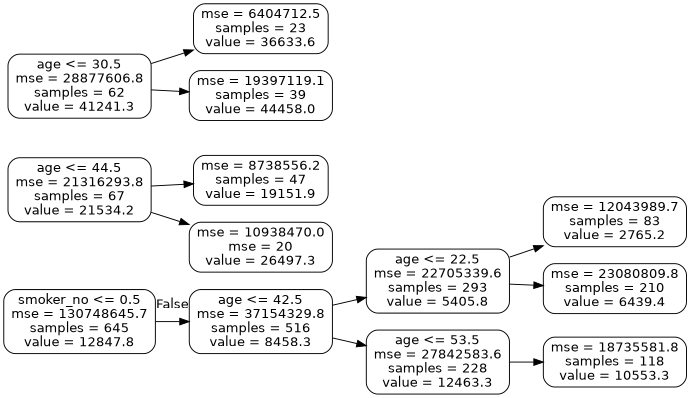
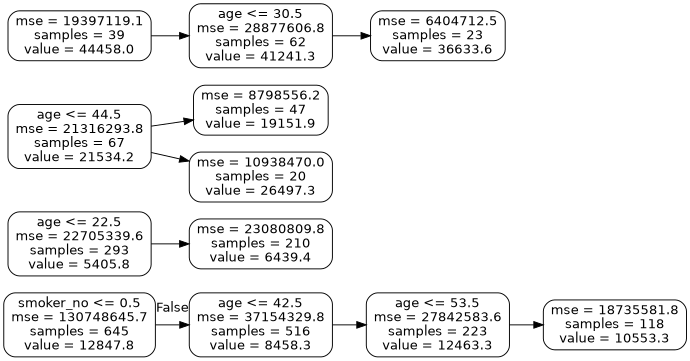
edge "age <= 30.5 mse = 28877606.8 samples = 62 value = 41241.3" -> "mse = 19397119.1 samples = 39 value = 44458.0": reversed
node "mse = 8738556.2 samples = 47 value = 19151.9": label "mse = 8738556.2 samples = 47 value = 19151.9" -> "mse = 8798556.2 samples = 47 value = 19151.9"
node "mse = 12043989.7 samples = 83 value = 2765.2": removed
node "mse = 10938470.0 mse = 20 value = 26497.3": label "mse = 10938470.0 mse = 20 value = 26497.3" -> "mse = 10938470.0 samples = 20 value = 26497.3"
edge "age <= 42.5 mse = 37154329.8 samples = 516 value = 8458.3" -> "age <= 22.5 mse = 22705339.6 samples = 293 value = 5405.8": removed
node "age <= 53.5 mse = 27842583.6 samples = 228 value = 12463.3": label "age <= 53.5 mse = 27842583.6 samples = 228 value = 12463.3" -> "age <= 53.5 mse = 27842583.6 samples = 223 value = 12463.3"
